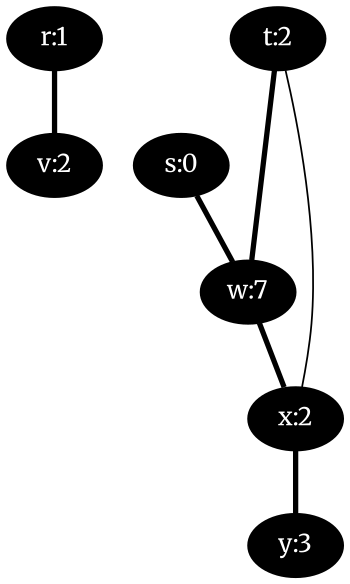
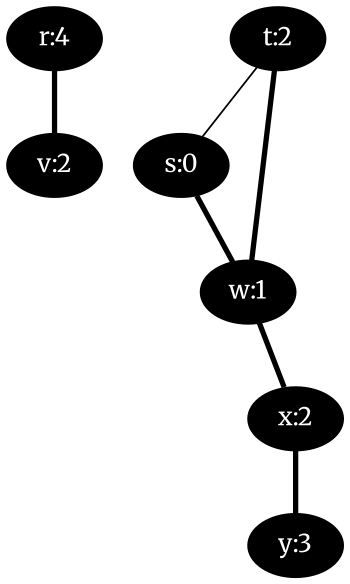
node "r:1": label "r:1" -> "r:4"
edge "t:2" -- "x:2": now "t:2" -- "s:0"
node "w:7": label "w:7" -> "w:1"
